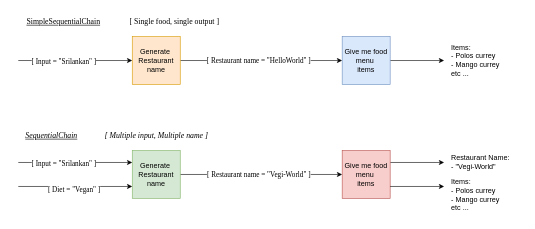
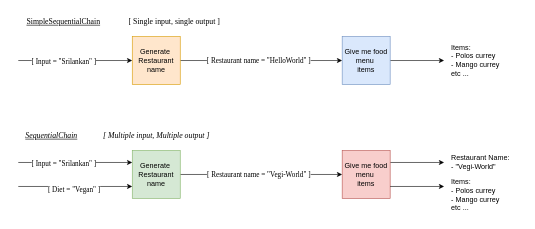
node "[ Single food, single output ]": label "[ Single food, single output ]" -> "[ Single input, single output ]"
node "[ Multiple input, Multiple name ]": label "[ Multiple input, Multiple name ]" -> "[ Multiple input, Multiple output ]"
